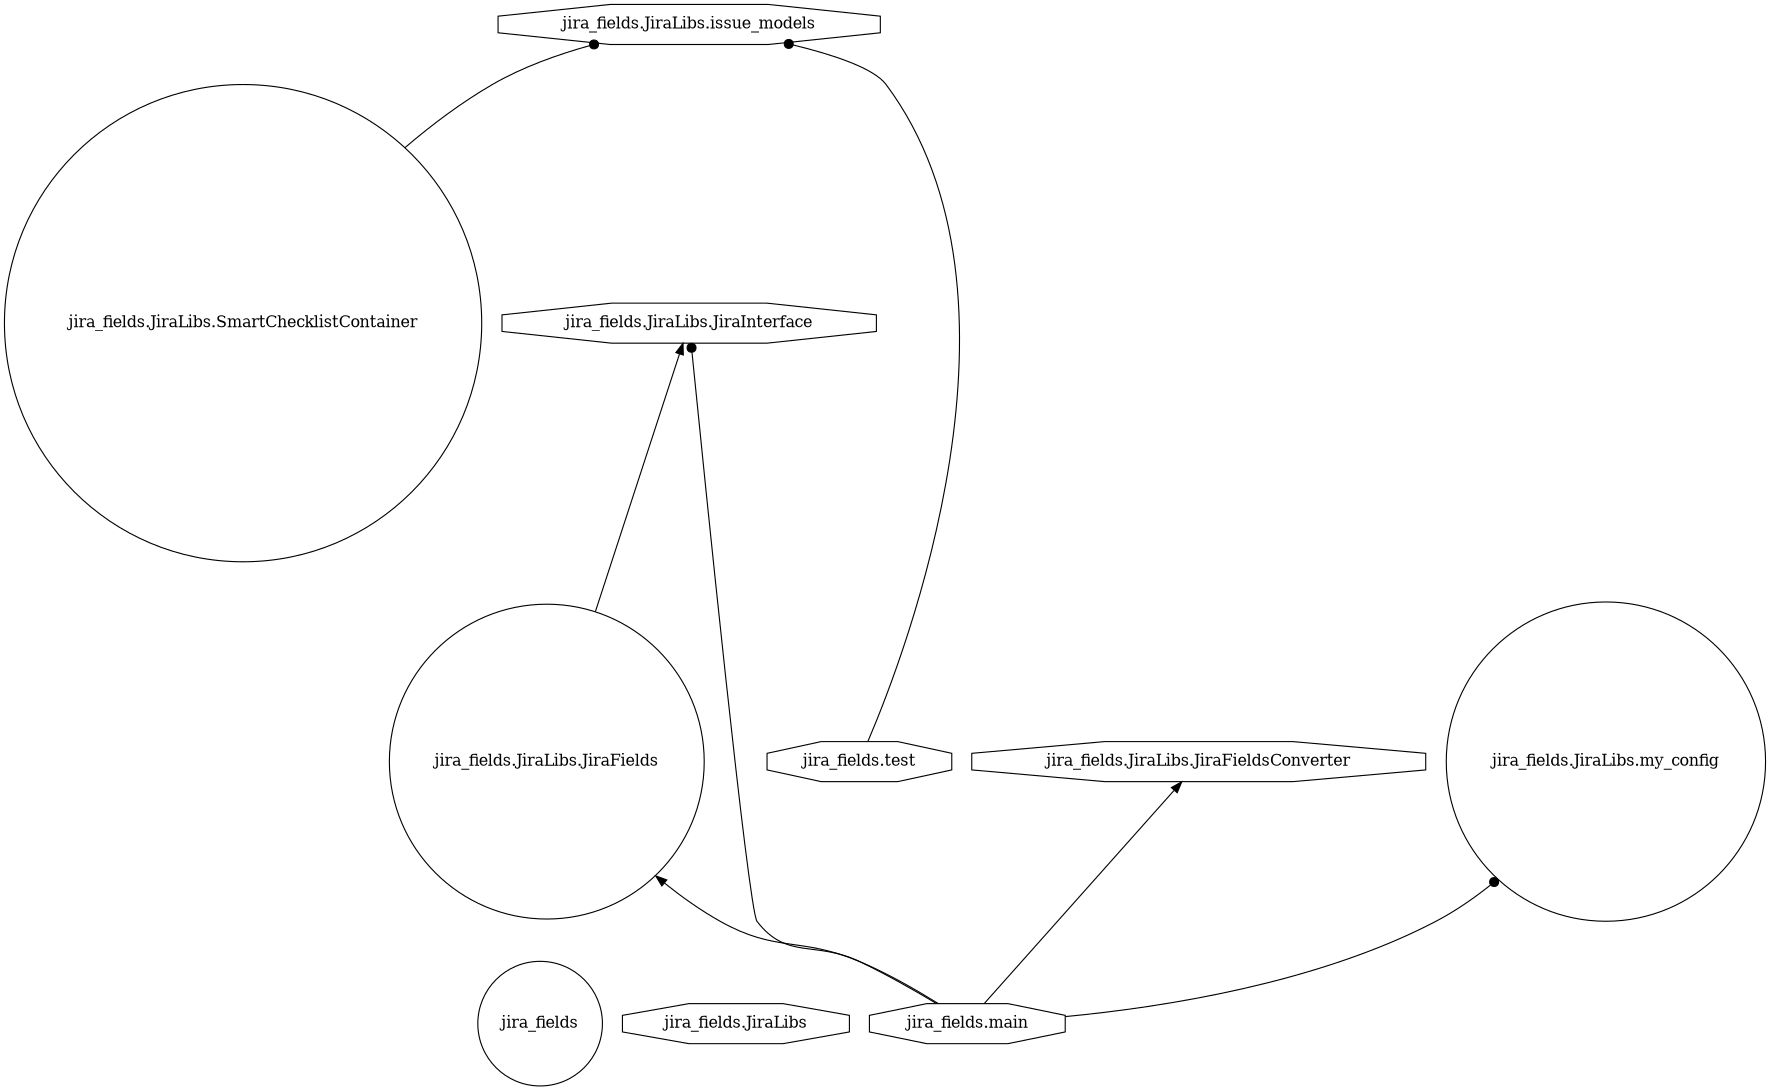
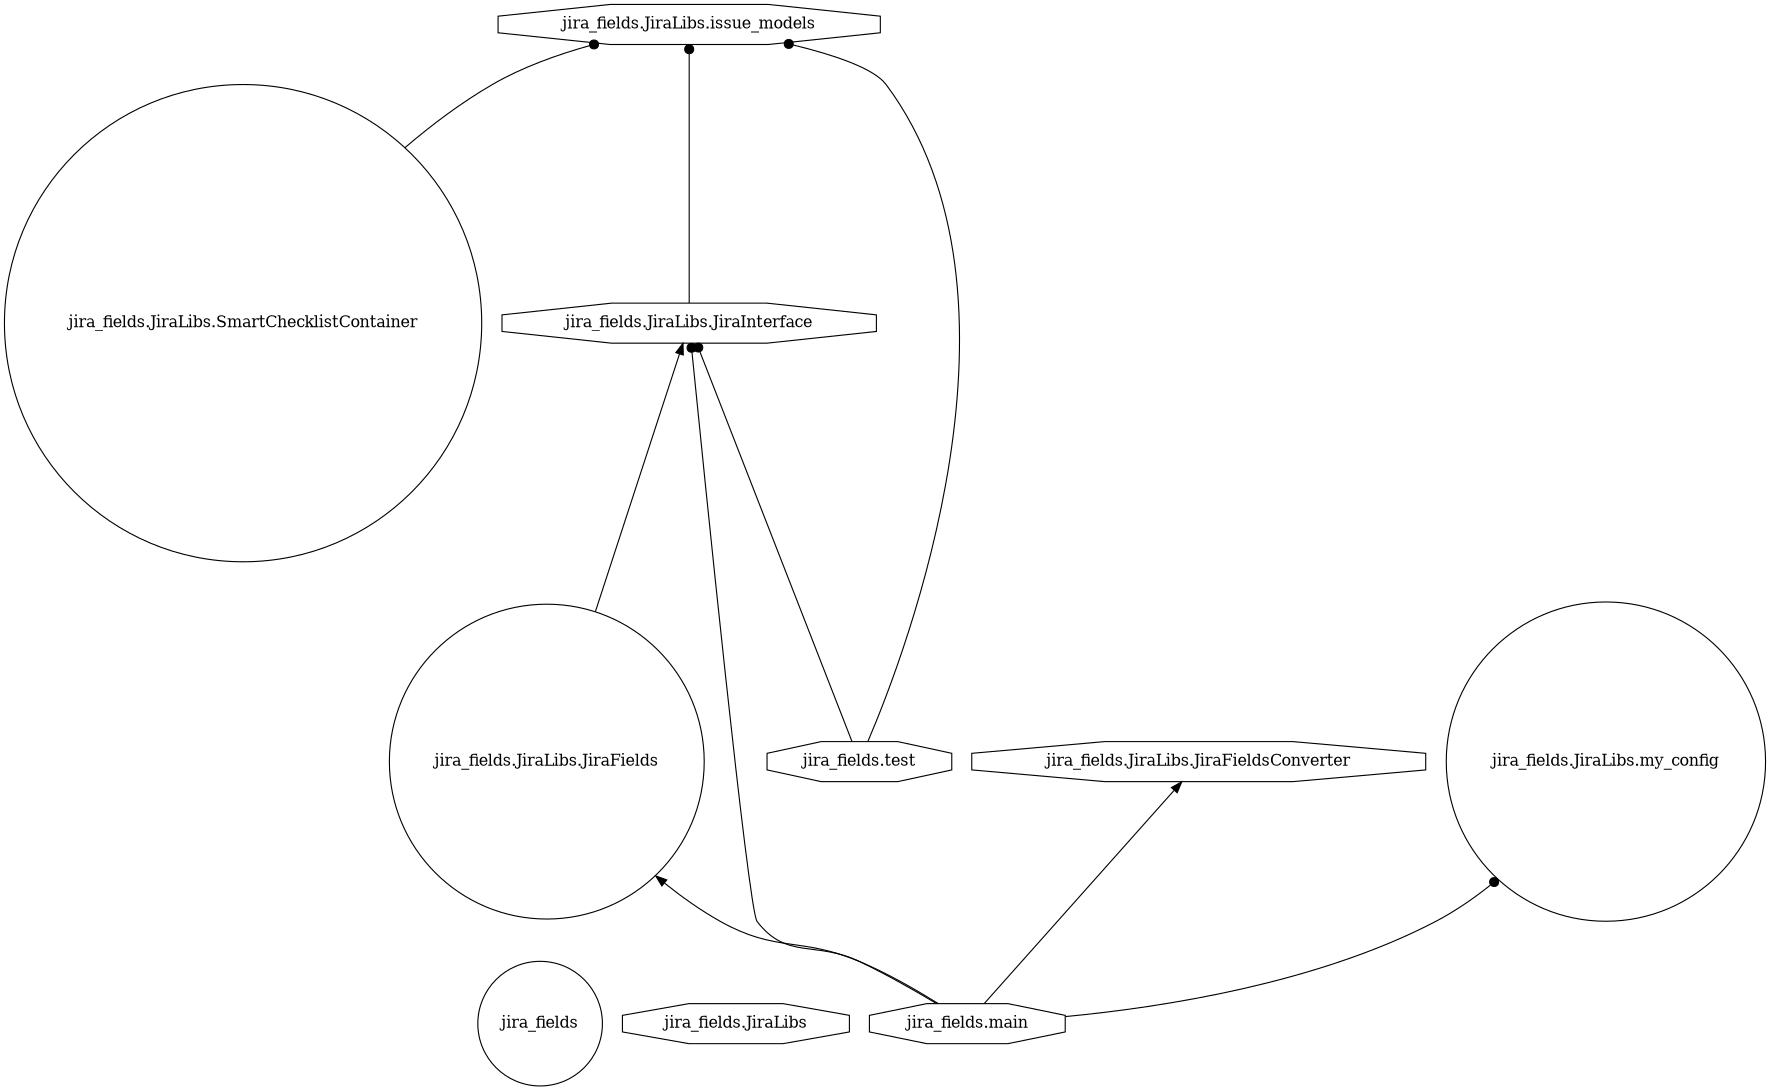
edge "jira_fields.JiraLibs.JiraInterface" -> "jira_fields.JiraLibs.issue_models": added
edge "jira_fields.test" -> "jira_fields.JiraLibs.JiraInterface": added
